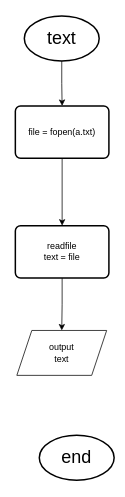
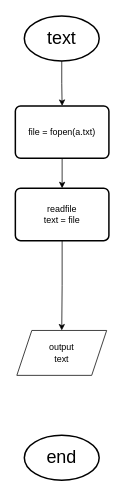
node "readfile text = file": moved (62, 252) -> (62, 214)
node "end": moved (77, 458) -> (62, 458)
